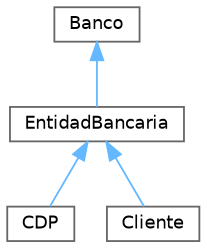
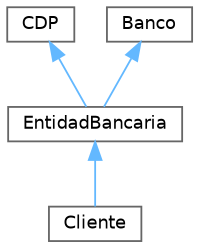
edge "CDP" -> "EntidadBancaria": reversed
